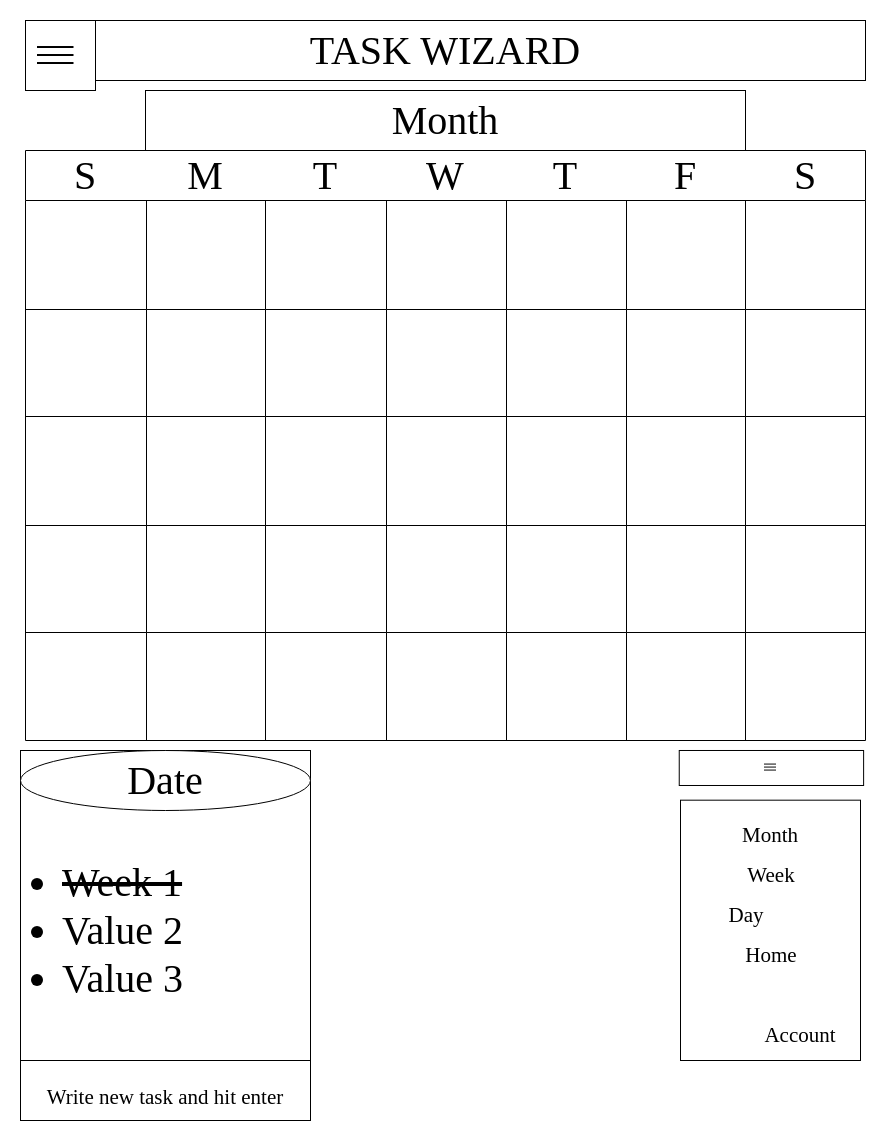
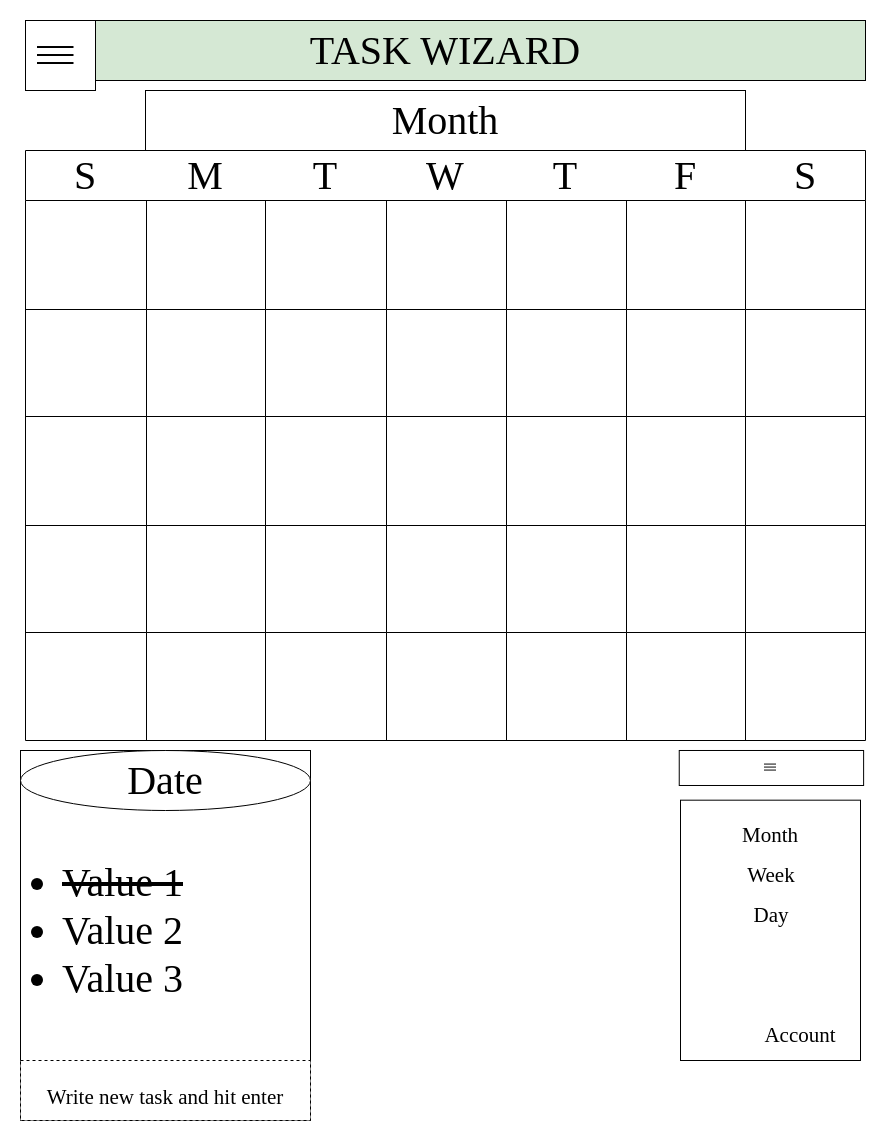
node "TASK WIZARD": fillcolor #ffffff -> #d5e8d4
node "Day": moved (746, 916) -> (771, 916)
node "Week 1 Value 2 Value 3": label "Week 1 Value 2 Value 3" -> "Value 1 Value 2 Value 3"
node "Home": removed
node "Write new task and hit enter": style solid -> dashed
